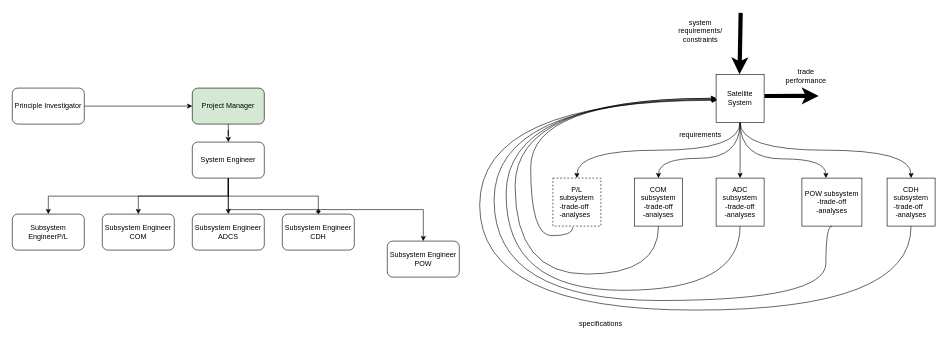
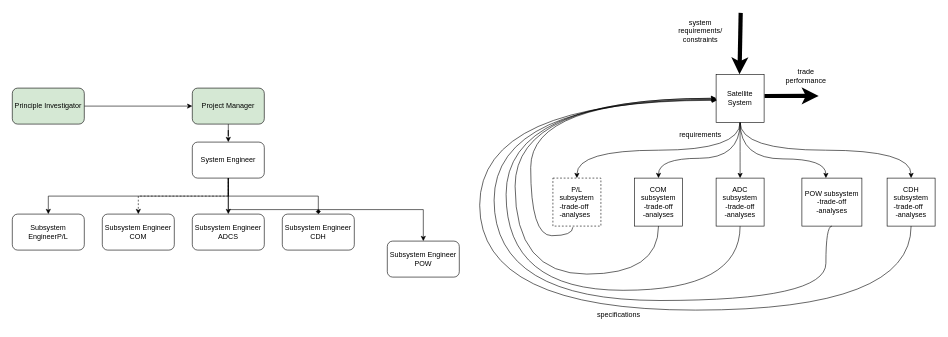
node "Principle Investigator": fillcolor #ffffff -> #d5e8d4
edge "System Engineer" -> "Subsystem Engineer COM": style solid -> dashed
node "specifications": moved (601, 324) -> (619, 315)
